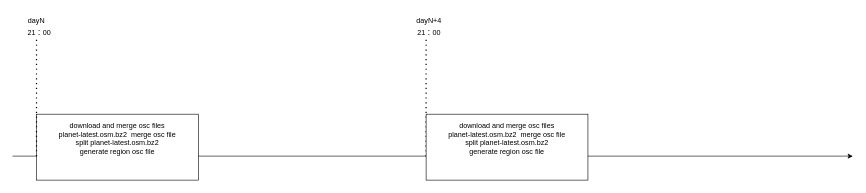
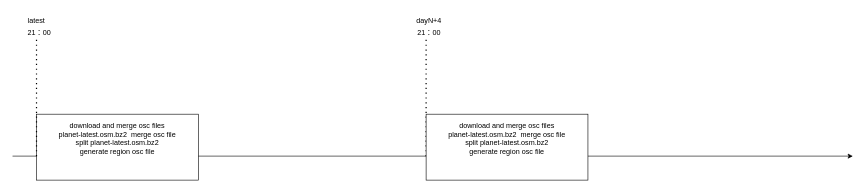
node "dayN": label "dayN" -> "latest"
